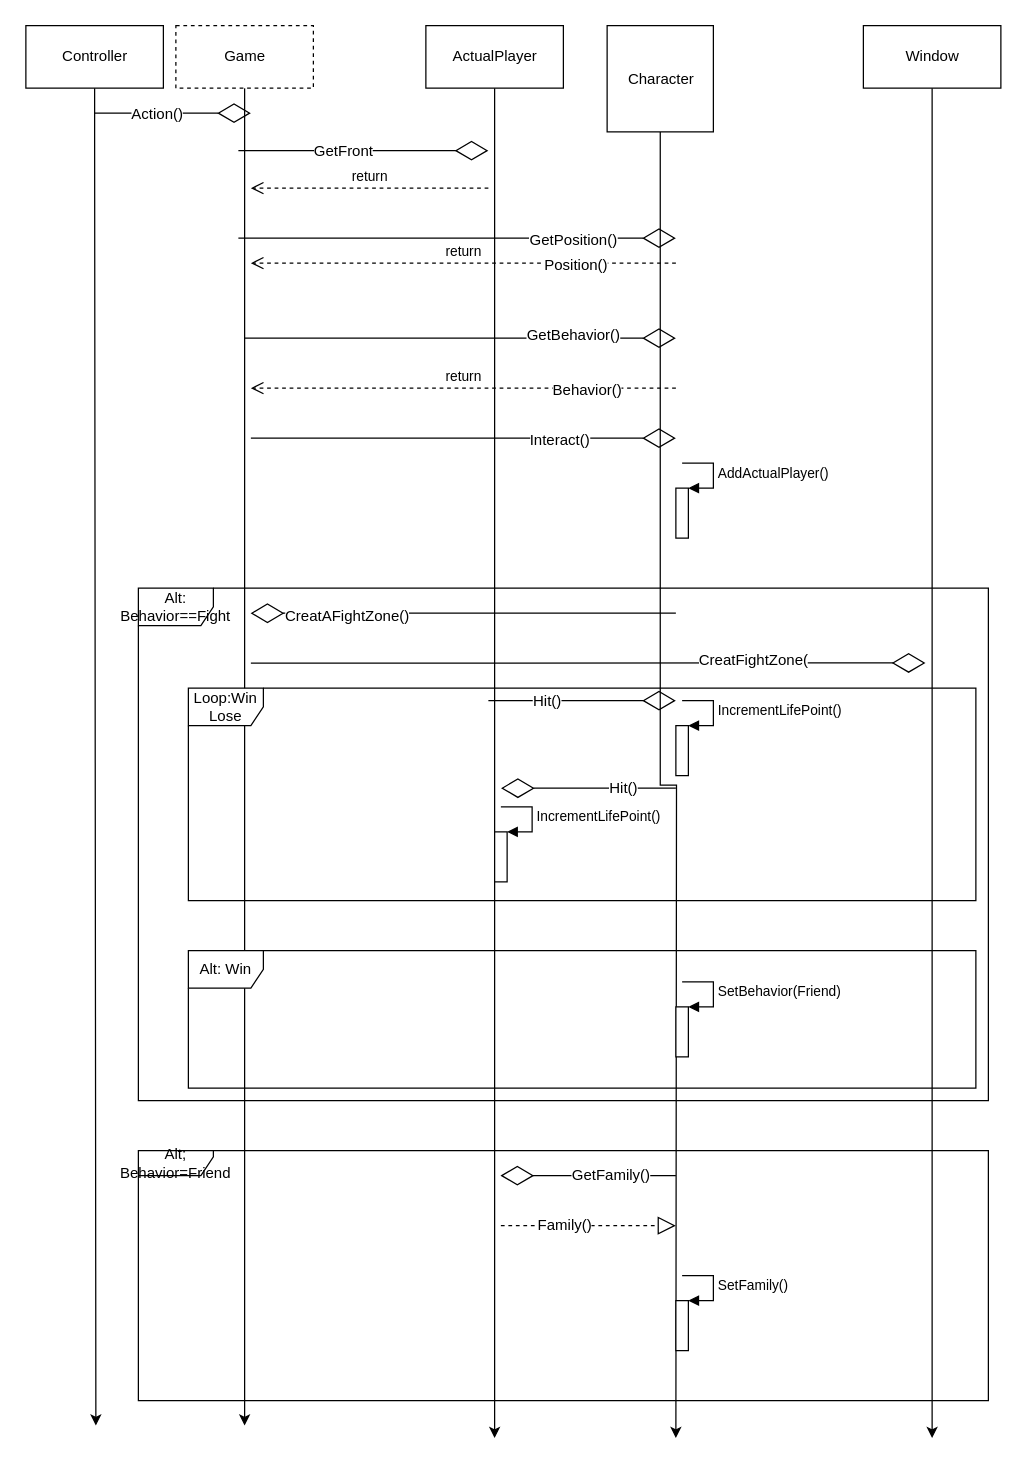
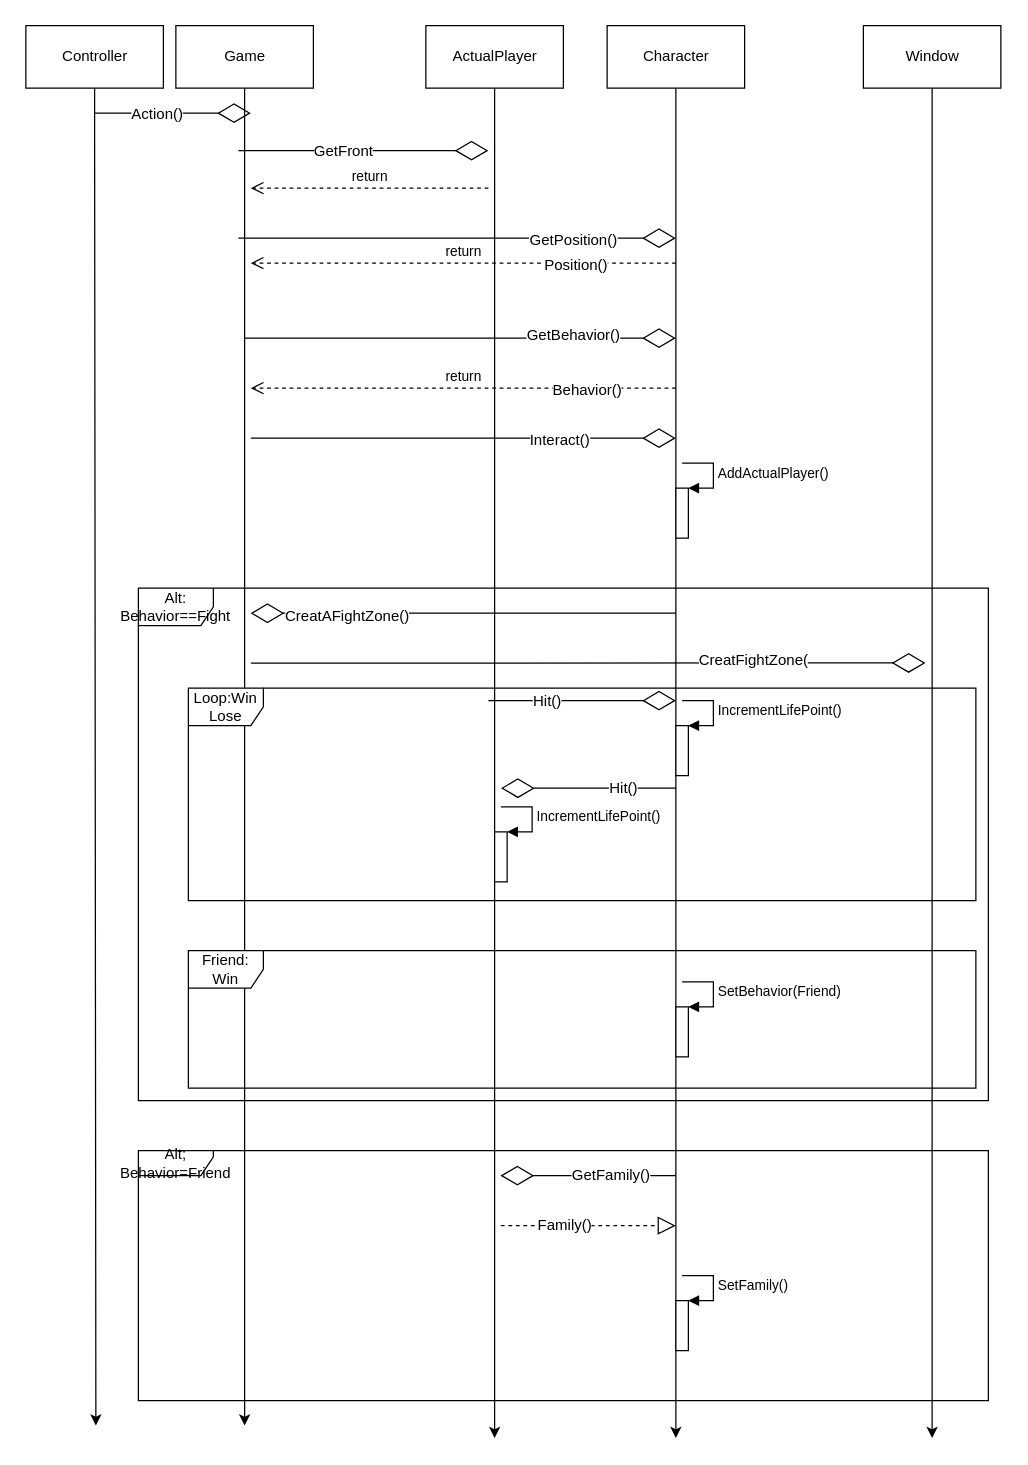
node "Game": style dashed -> solid
node "Character": size 106x106 -> 138x63
node "Alt: Win": label "Alt: Win" -> "Friend: Win"
